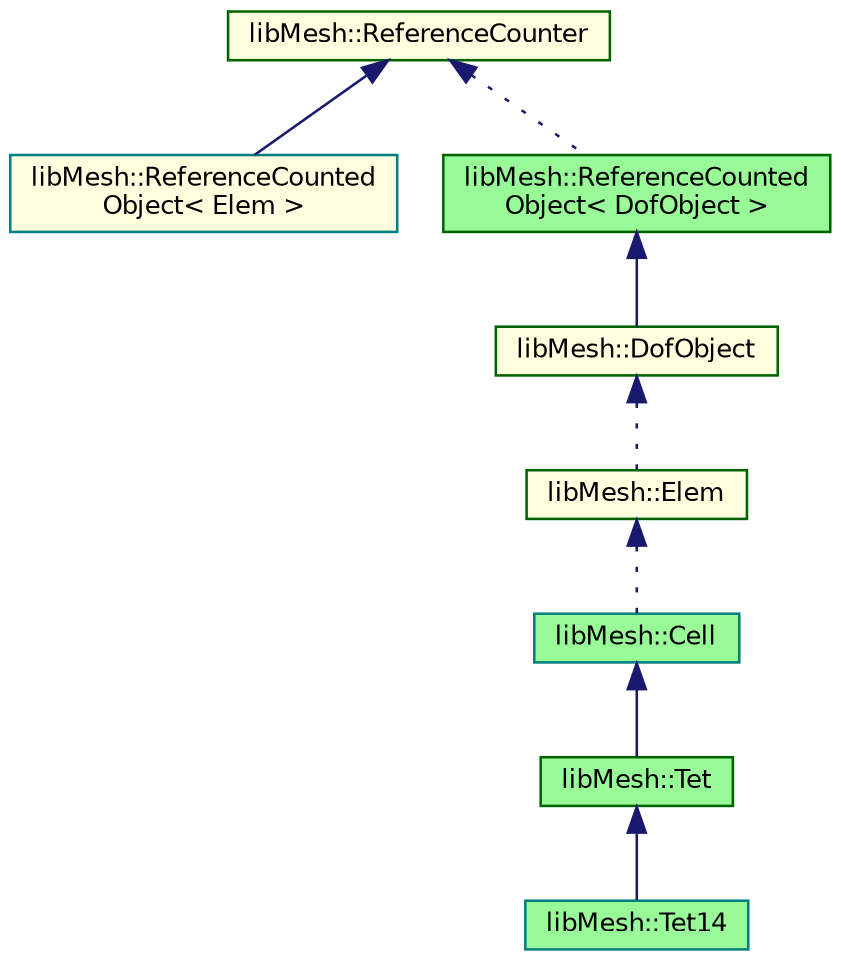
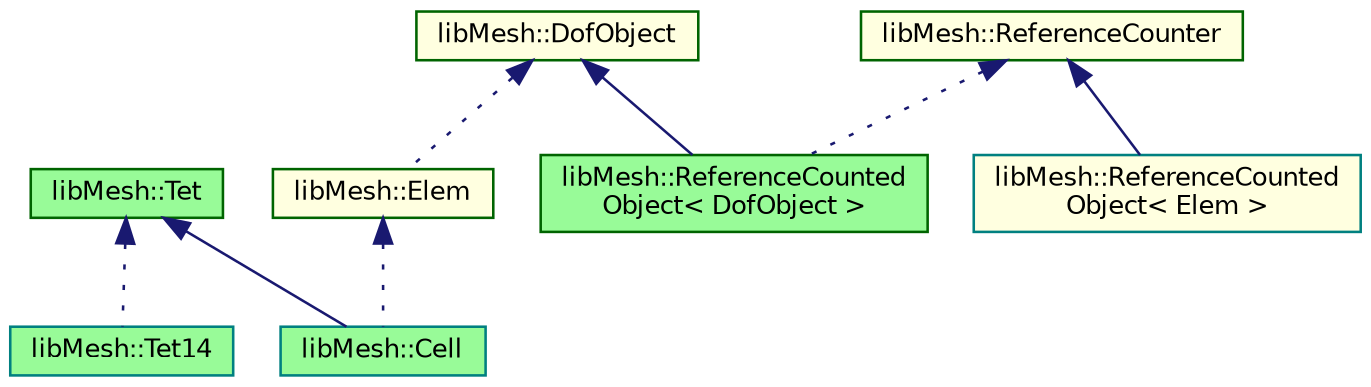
edge "libMesh::DofObject" -> "libMesh::ReferenceCounted Object< DofObject >": reversed
edge "libMesh::Tet" -> "libMesh::Cell": reversed
edge "libMesh::Tet14" -> "libMesh::Tet": style solid -> dotted
